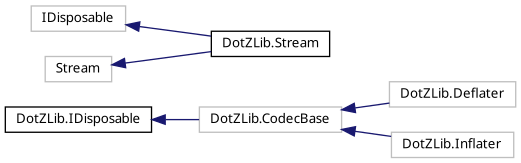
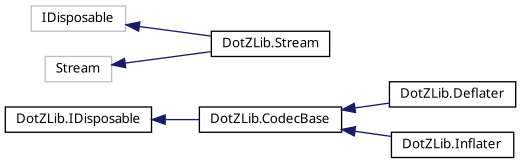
node "DotZLib.Deflater": color grey75 -> black
node "DotZLib.CodecBase": color grey75 -> black
node "DotZLib.Inflater": color grey75 -> black
